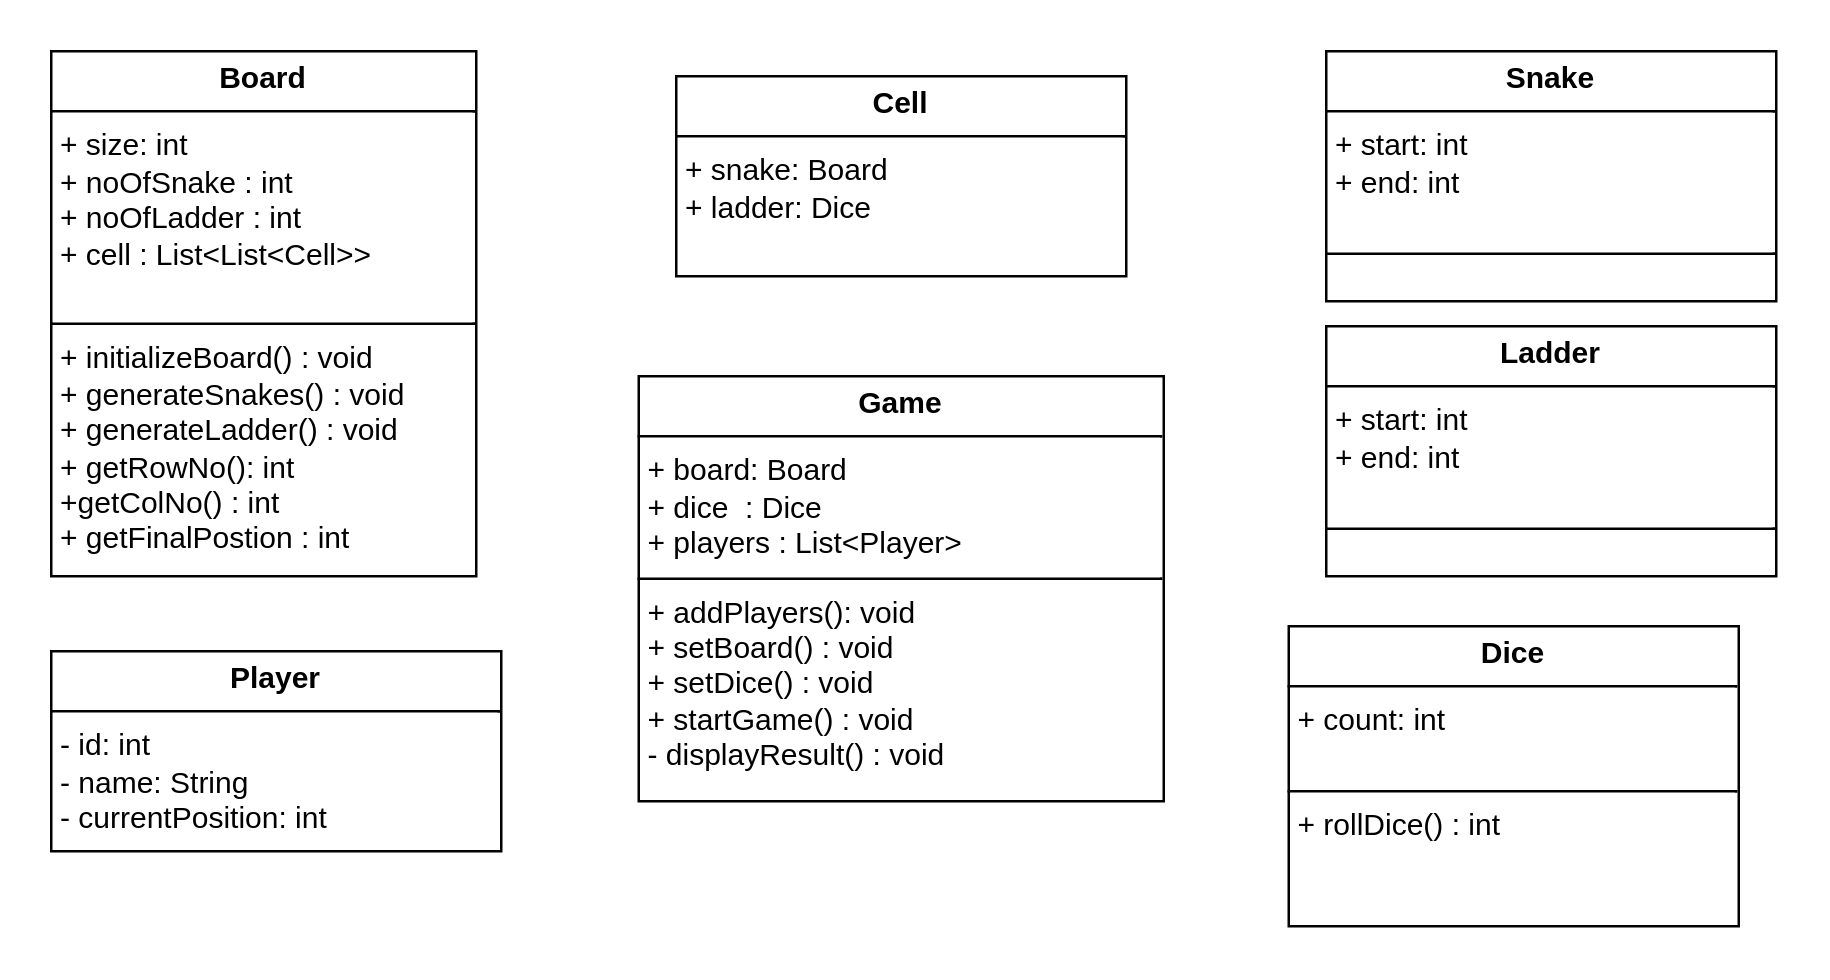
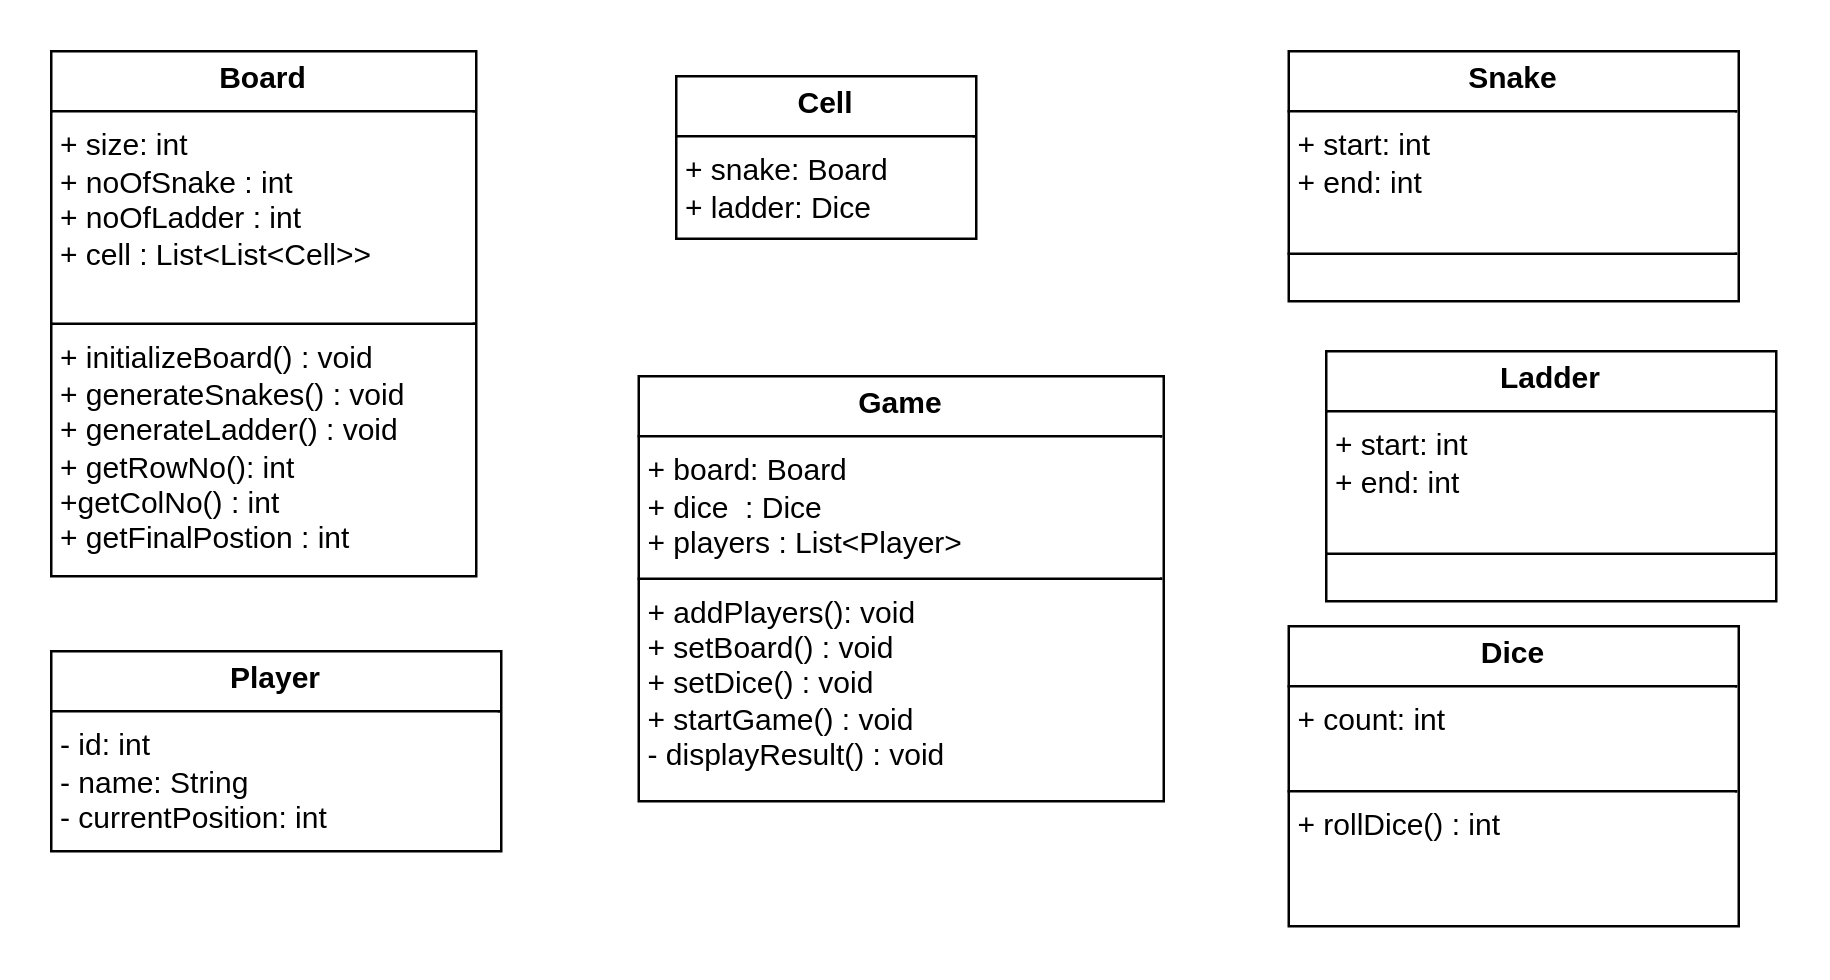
node "Cell + snake: Board + ladder: Dice": size 450x200 -> 300x163
node "Snake + start: int + end: int": moved (1551, 176) -> (1514, 176)
node "Ladder + start: int + end: int": moved (1551, 451) -> (1551, 476)
